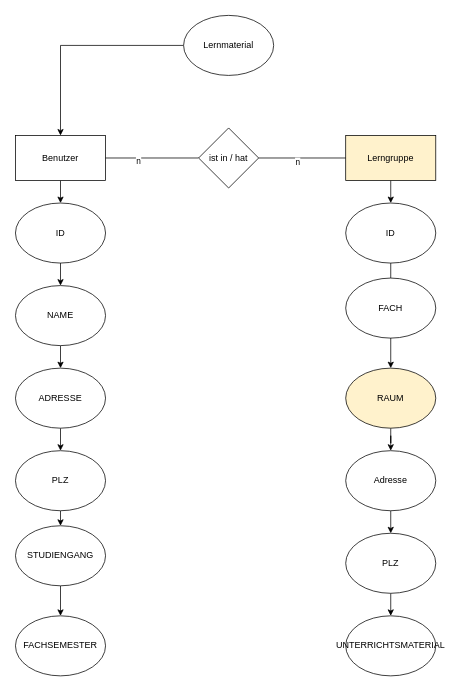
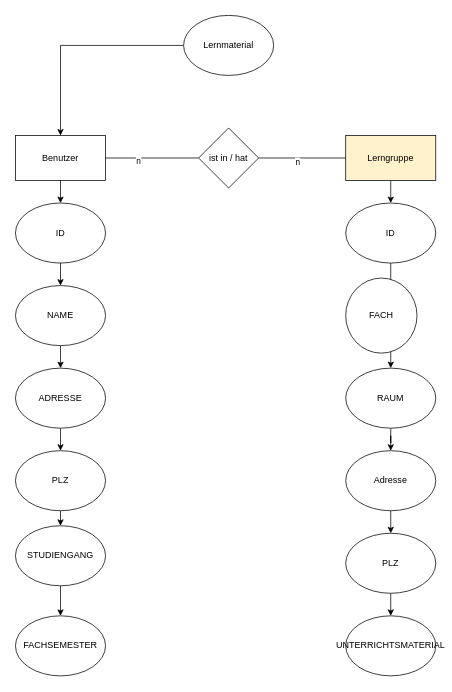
node "FACH": size 90x60 -> 71x75
node "RAUM": fillcolor #fff2cc -> #ffffff
